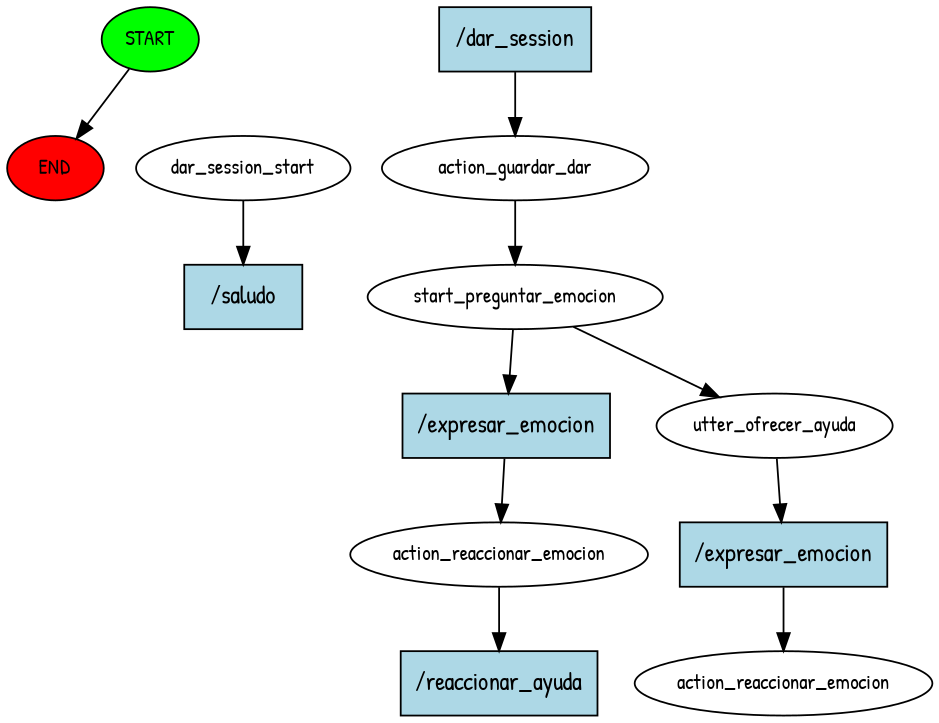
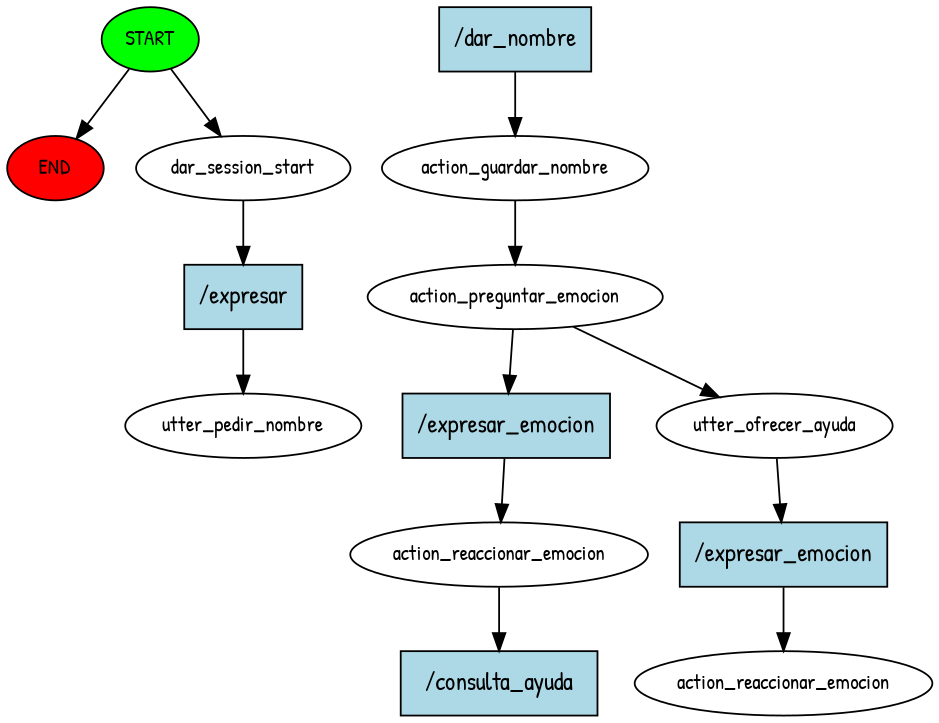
node "/dar_session": label "/dar_session" -> "/dar_nombre"
edge "START" -> "dar_session_start": added
node "action_guardar_dar": label "action_guardar_dar" -> "action_guardar_nombre"
node "/saludo": label "/saludo" -> "/expresar"
node "start_preguntar_emocion": label "start_preguntar_emocion" -> "action_preguntar_emocion"
node "utter_pedir_nombre": added
node "/reaccionar_ayuda": label "/reaccionar_ayuda" -> "/consulta_ayuda"
